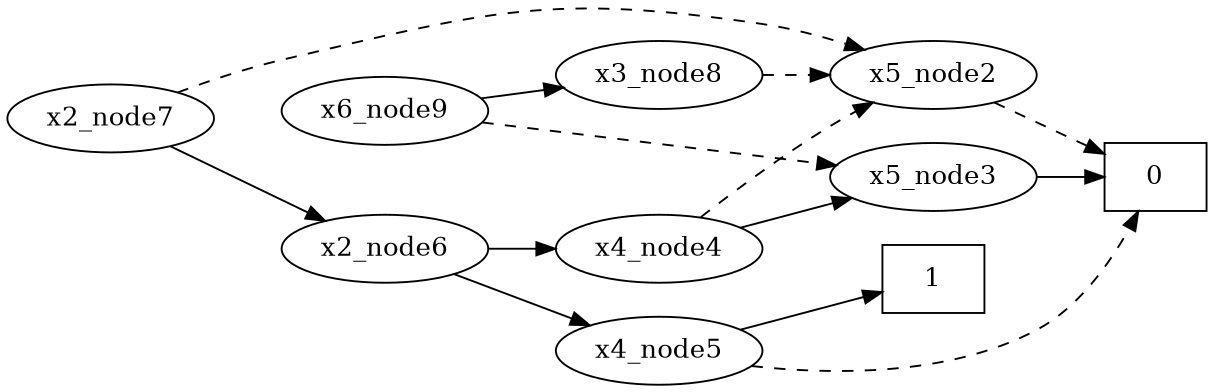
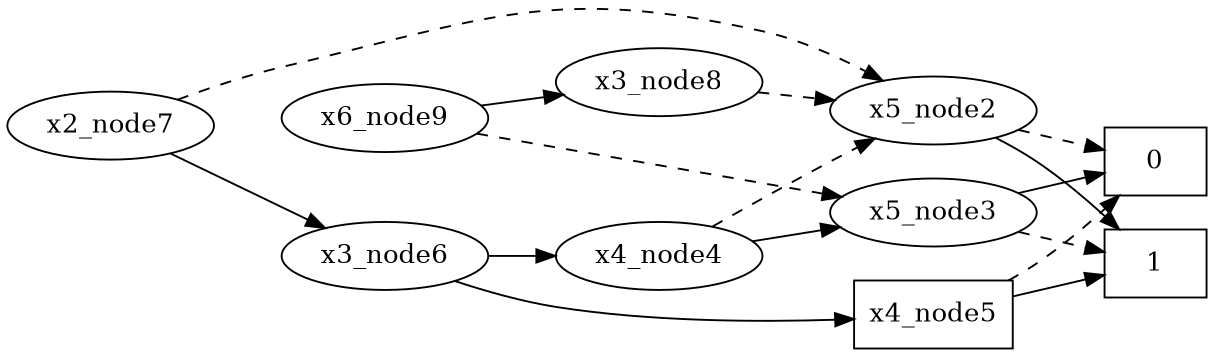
edge "x5_node2" -> "1": added
edge "x5_node3" -> "1": added
node "x2_node6": label "x2_node6" -> "x3_node6"
node "x4_node5": shape ellipse -> box
